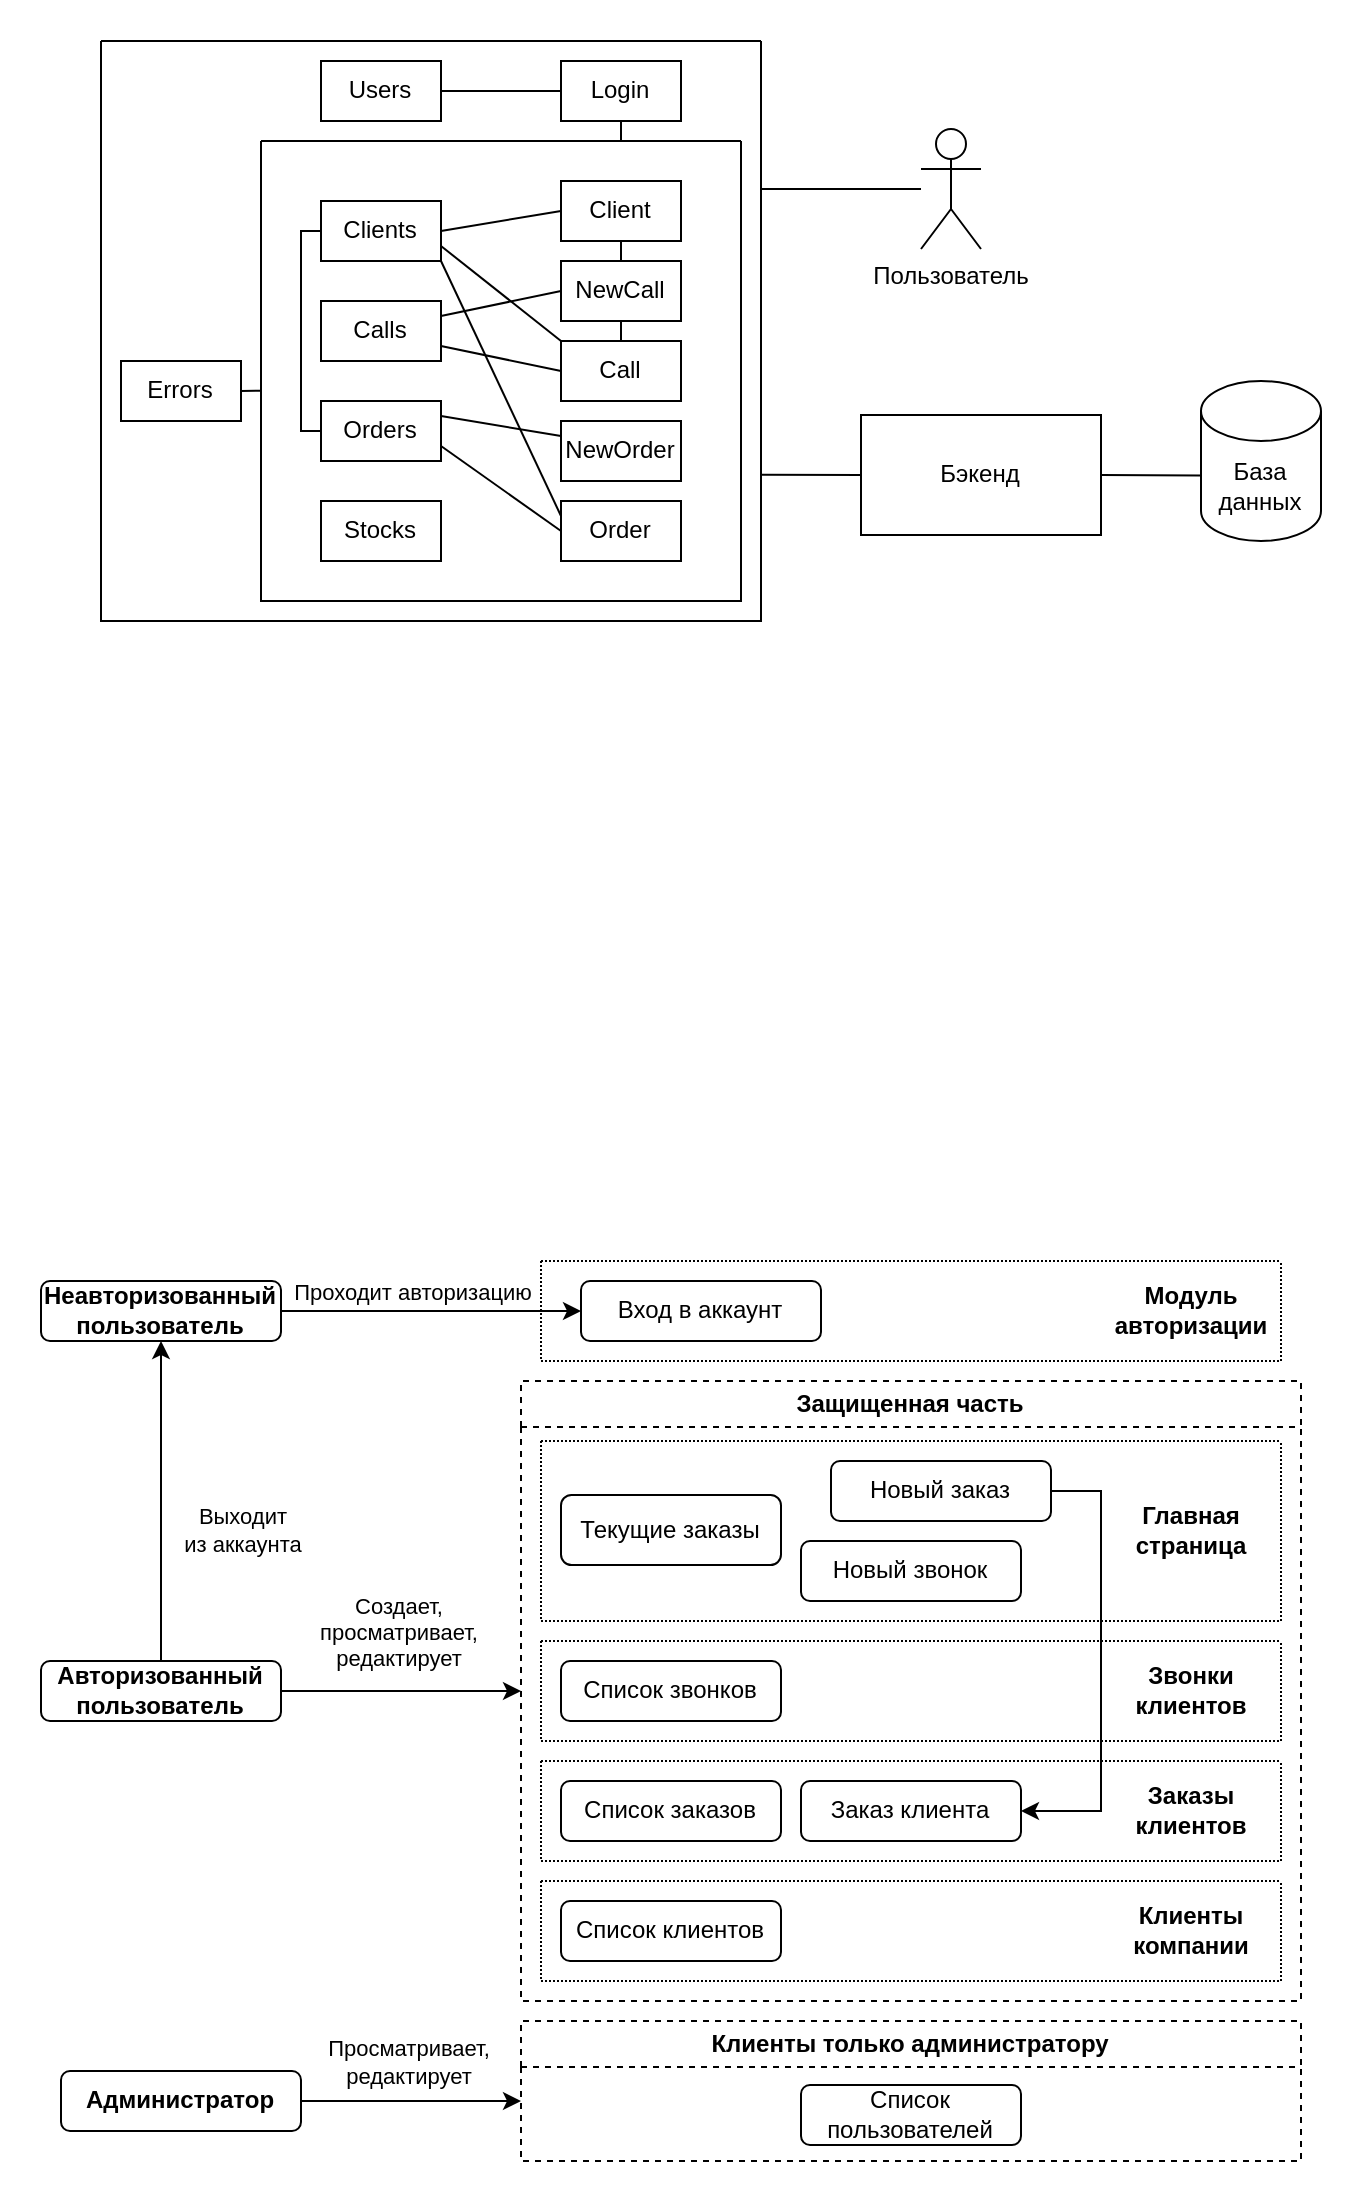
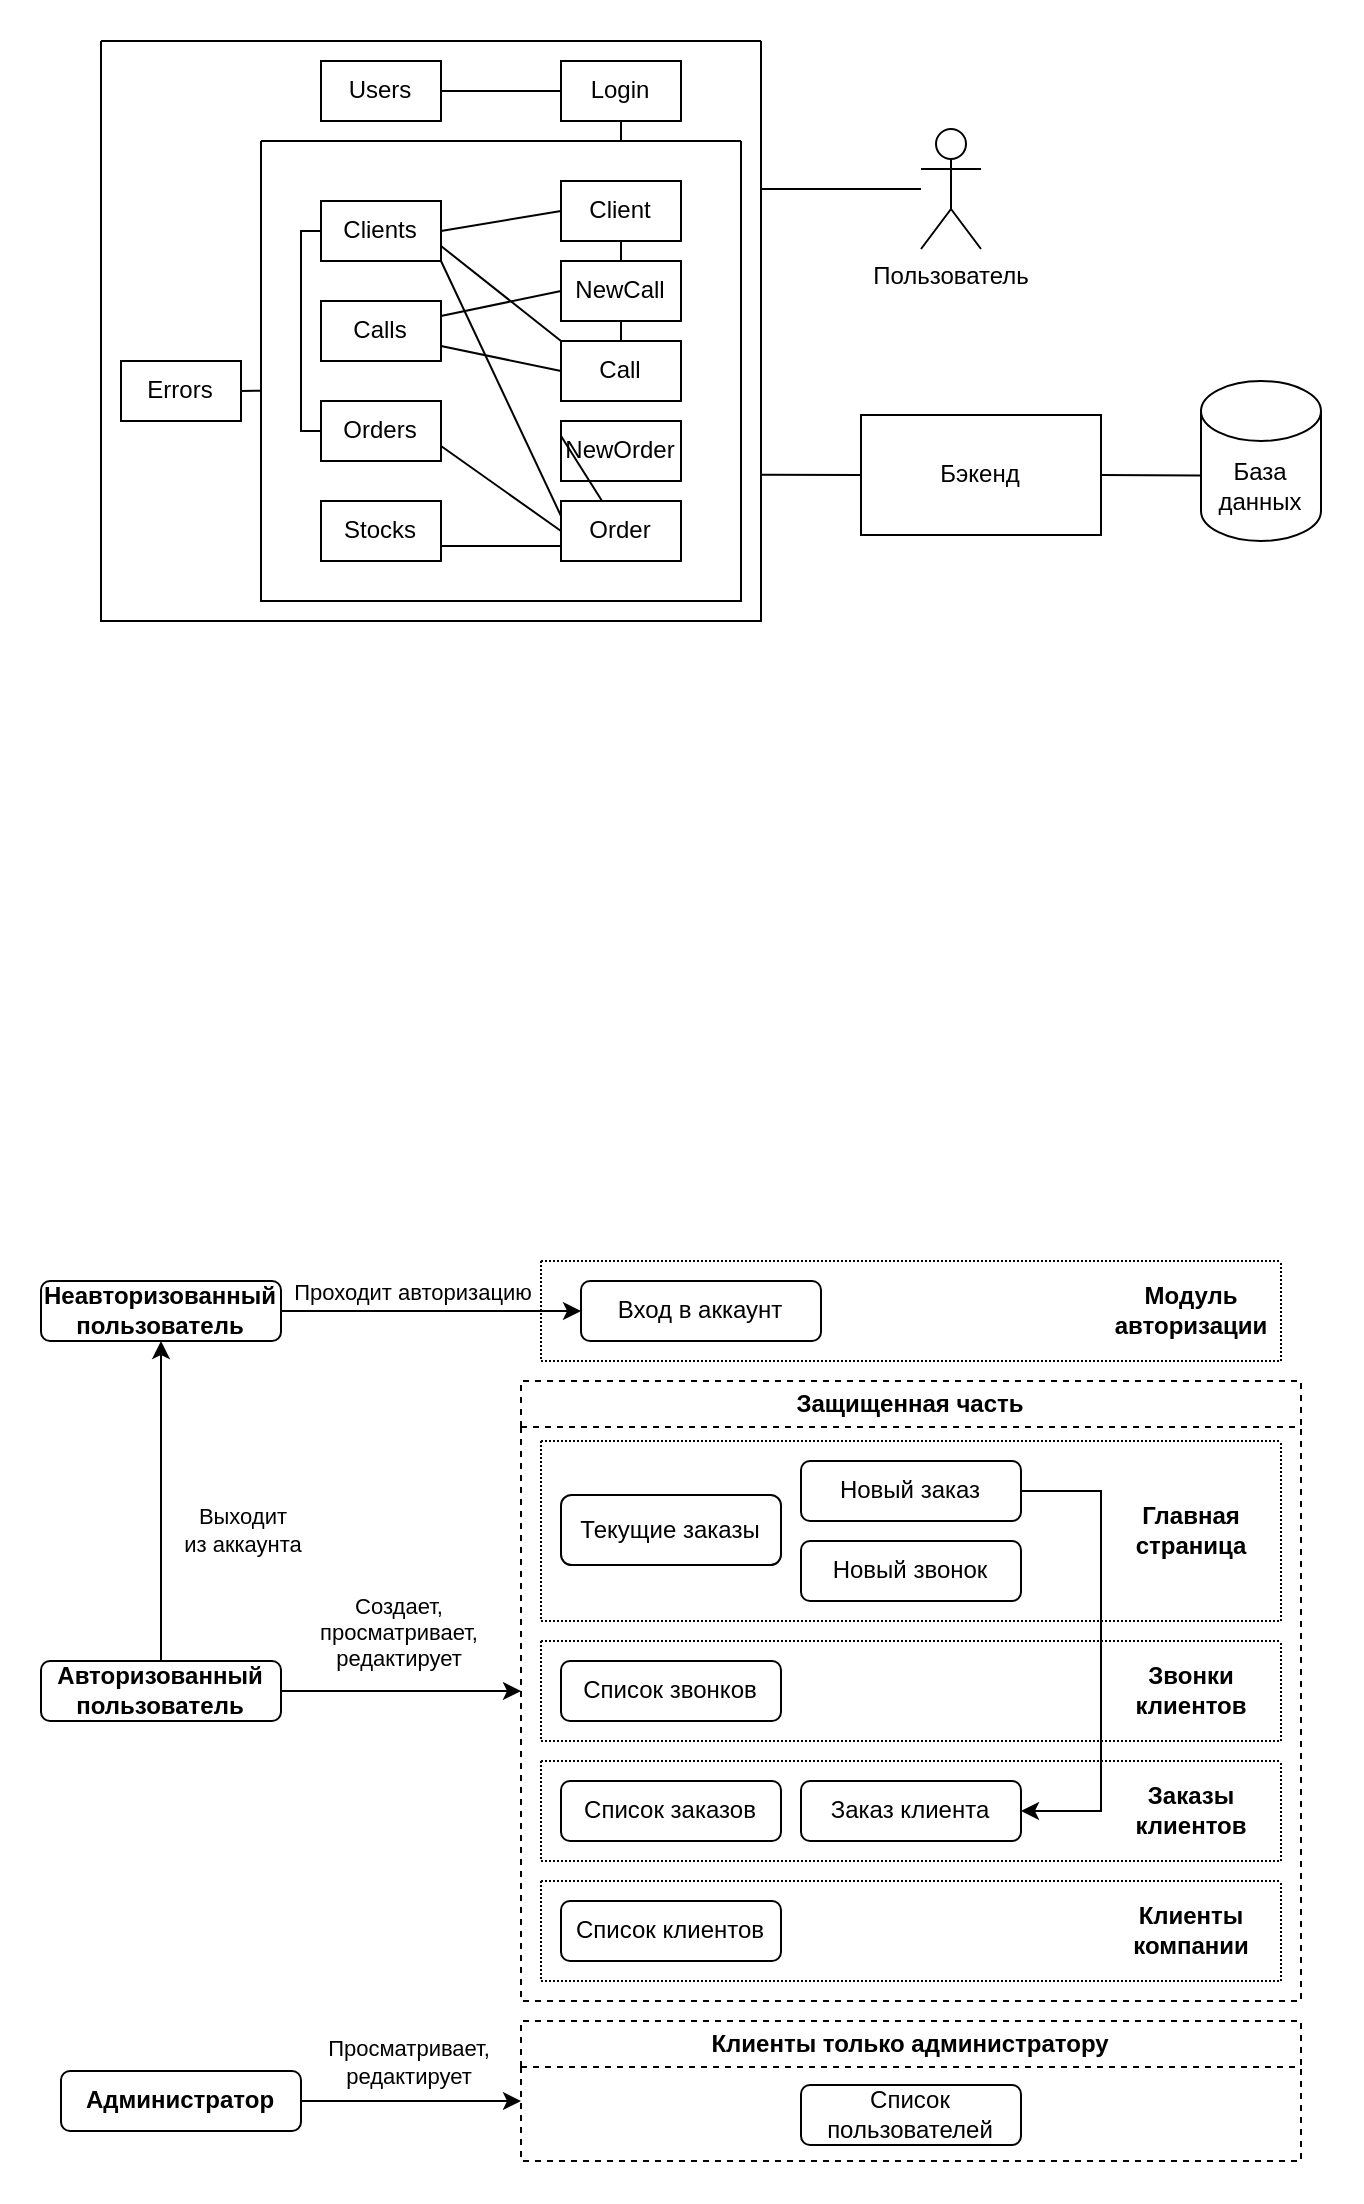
edge "Orders" -- "NewOrder": now "Order" -- "NewOrder"
edge "Stocks" -- "Order": added
node "Новый заказ": moved (941, 1491) -> (911, 1491)
